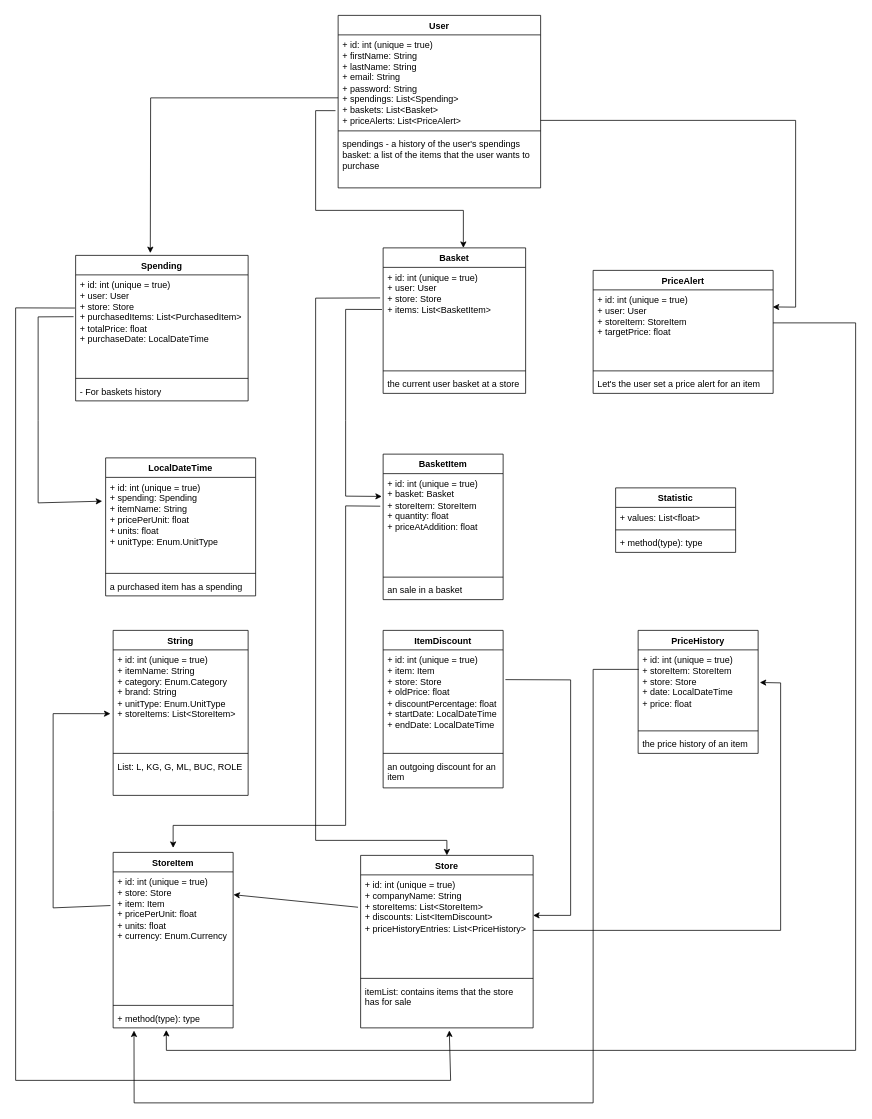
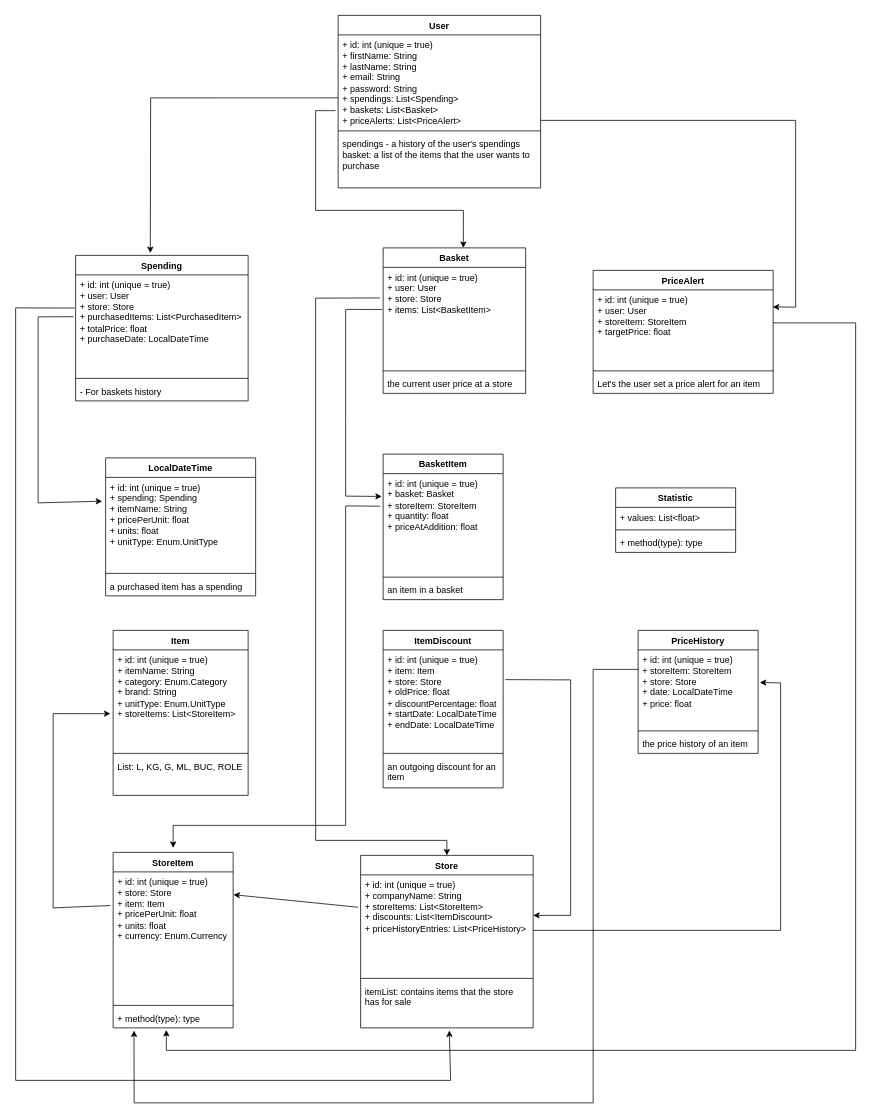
node "the current user basket at a store": label "the current user basket at a store" -> "the current user price at a store"
node "an sale in a basket": label "an sale in a basket" -> "an item in a basket"
node "String": label "String" -> "Item"
